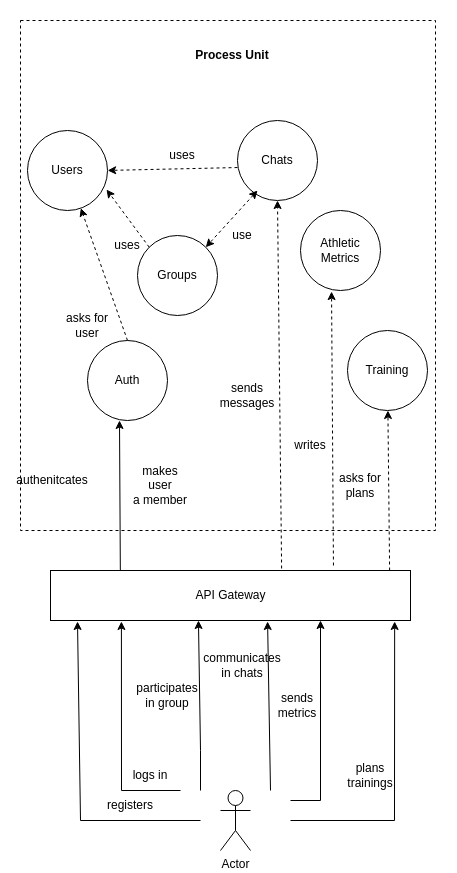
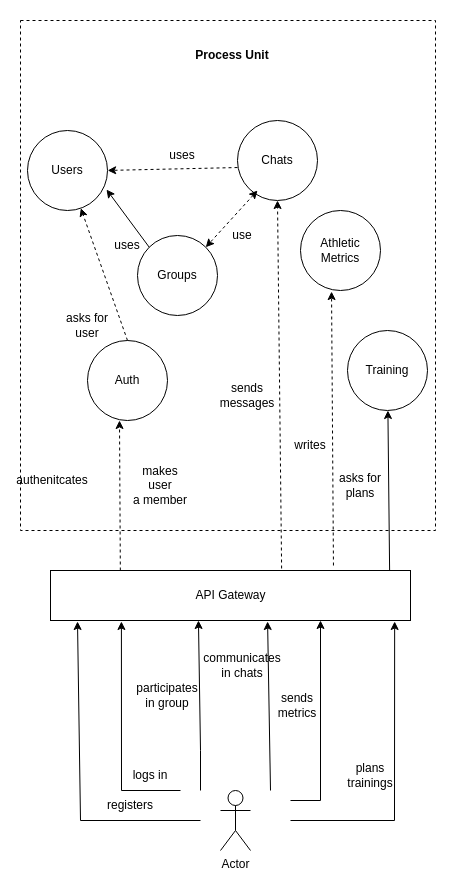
edge "Groups" -> "Users": style dashed -> solid
edge "API Gateway" -> "Training": style dashed -> solid
edge "API Gateway" -> "Auth": style solid -> dashed
